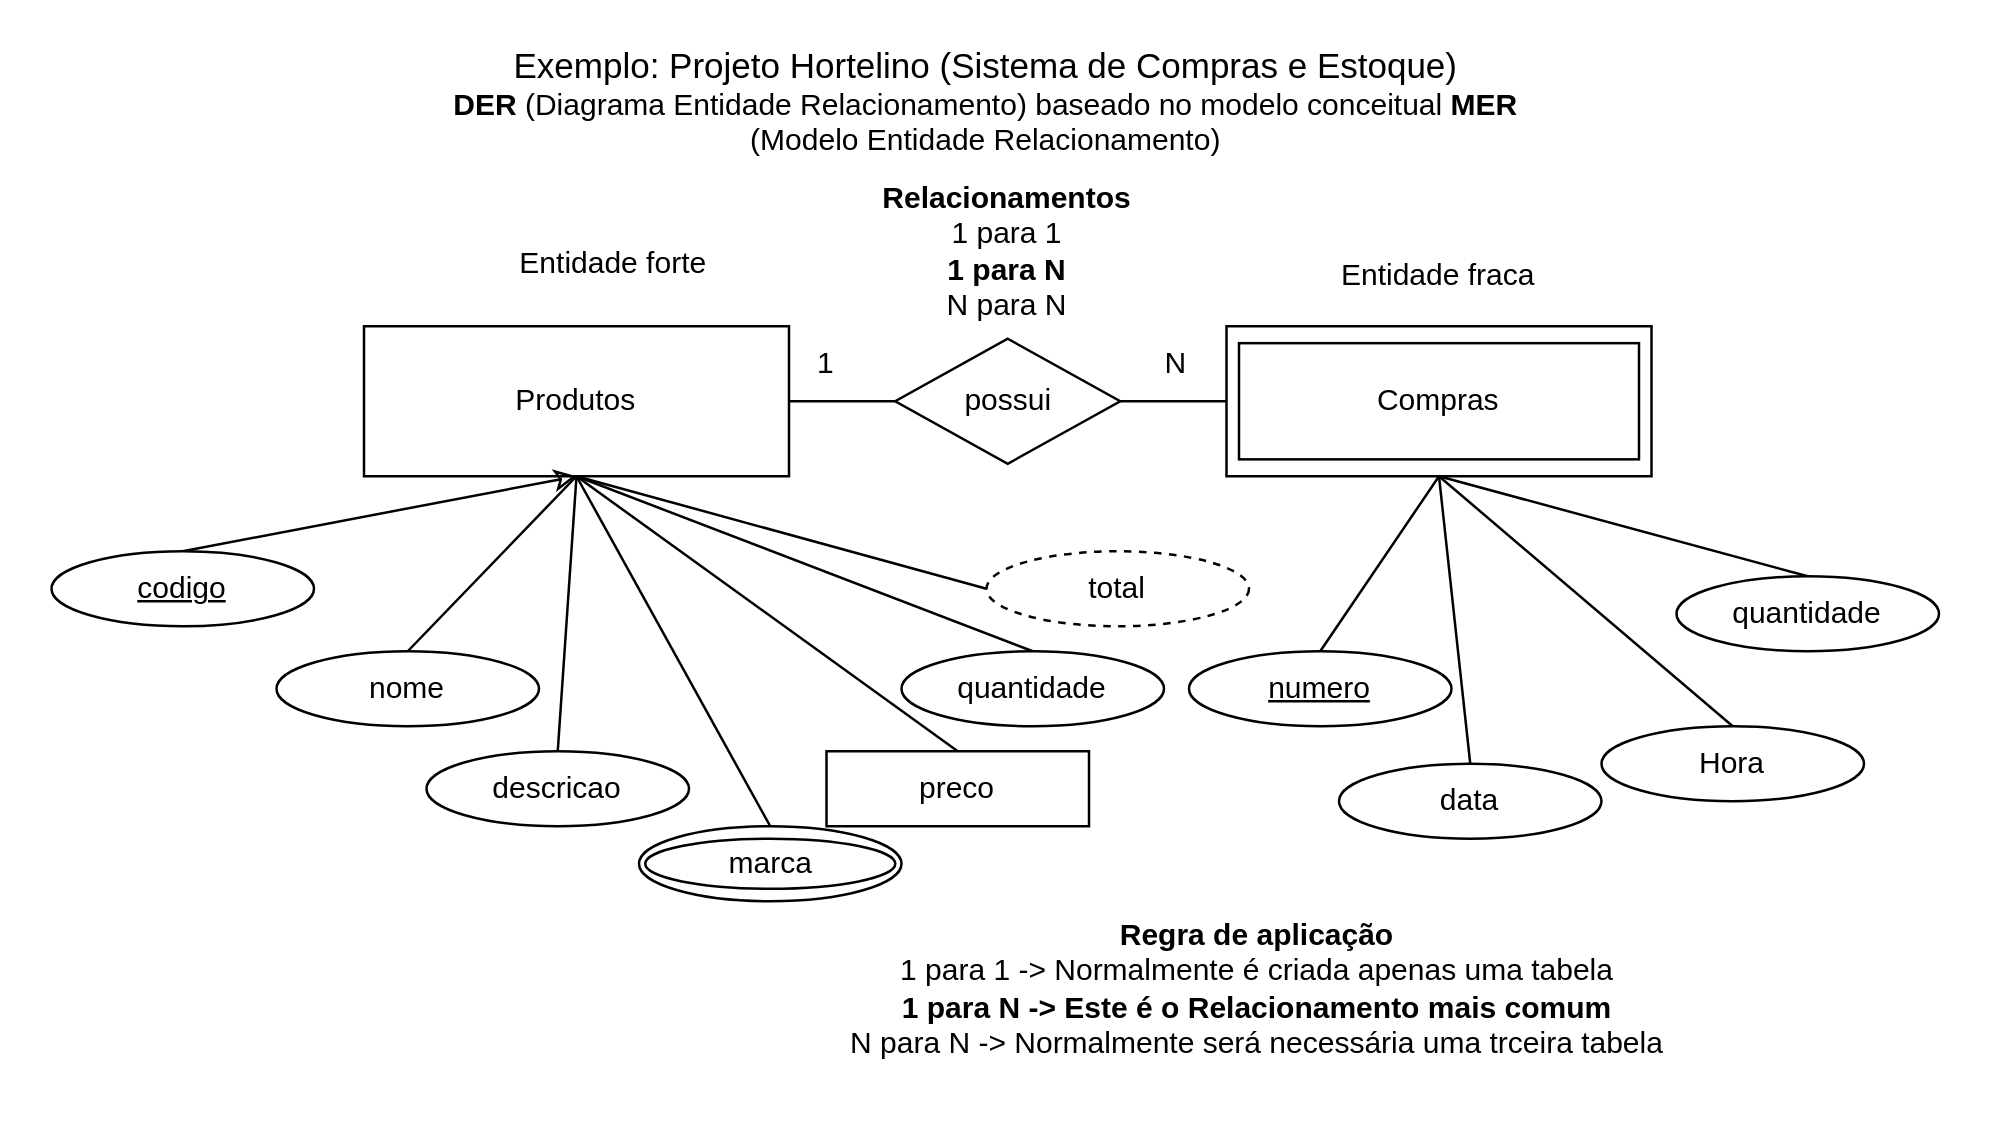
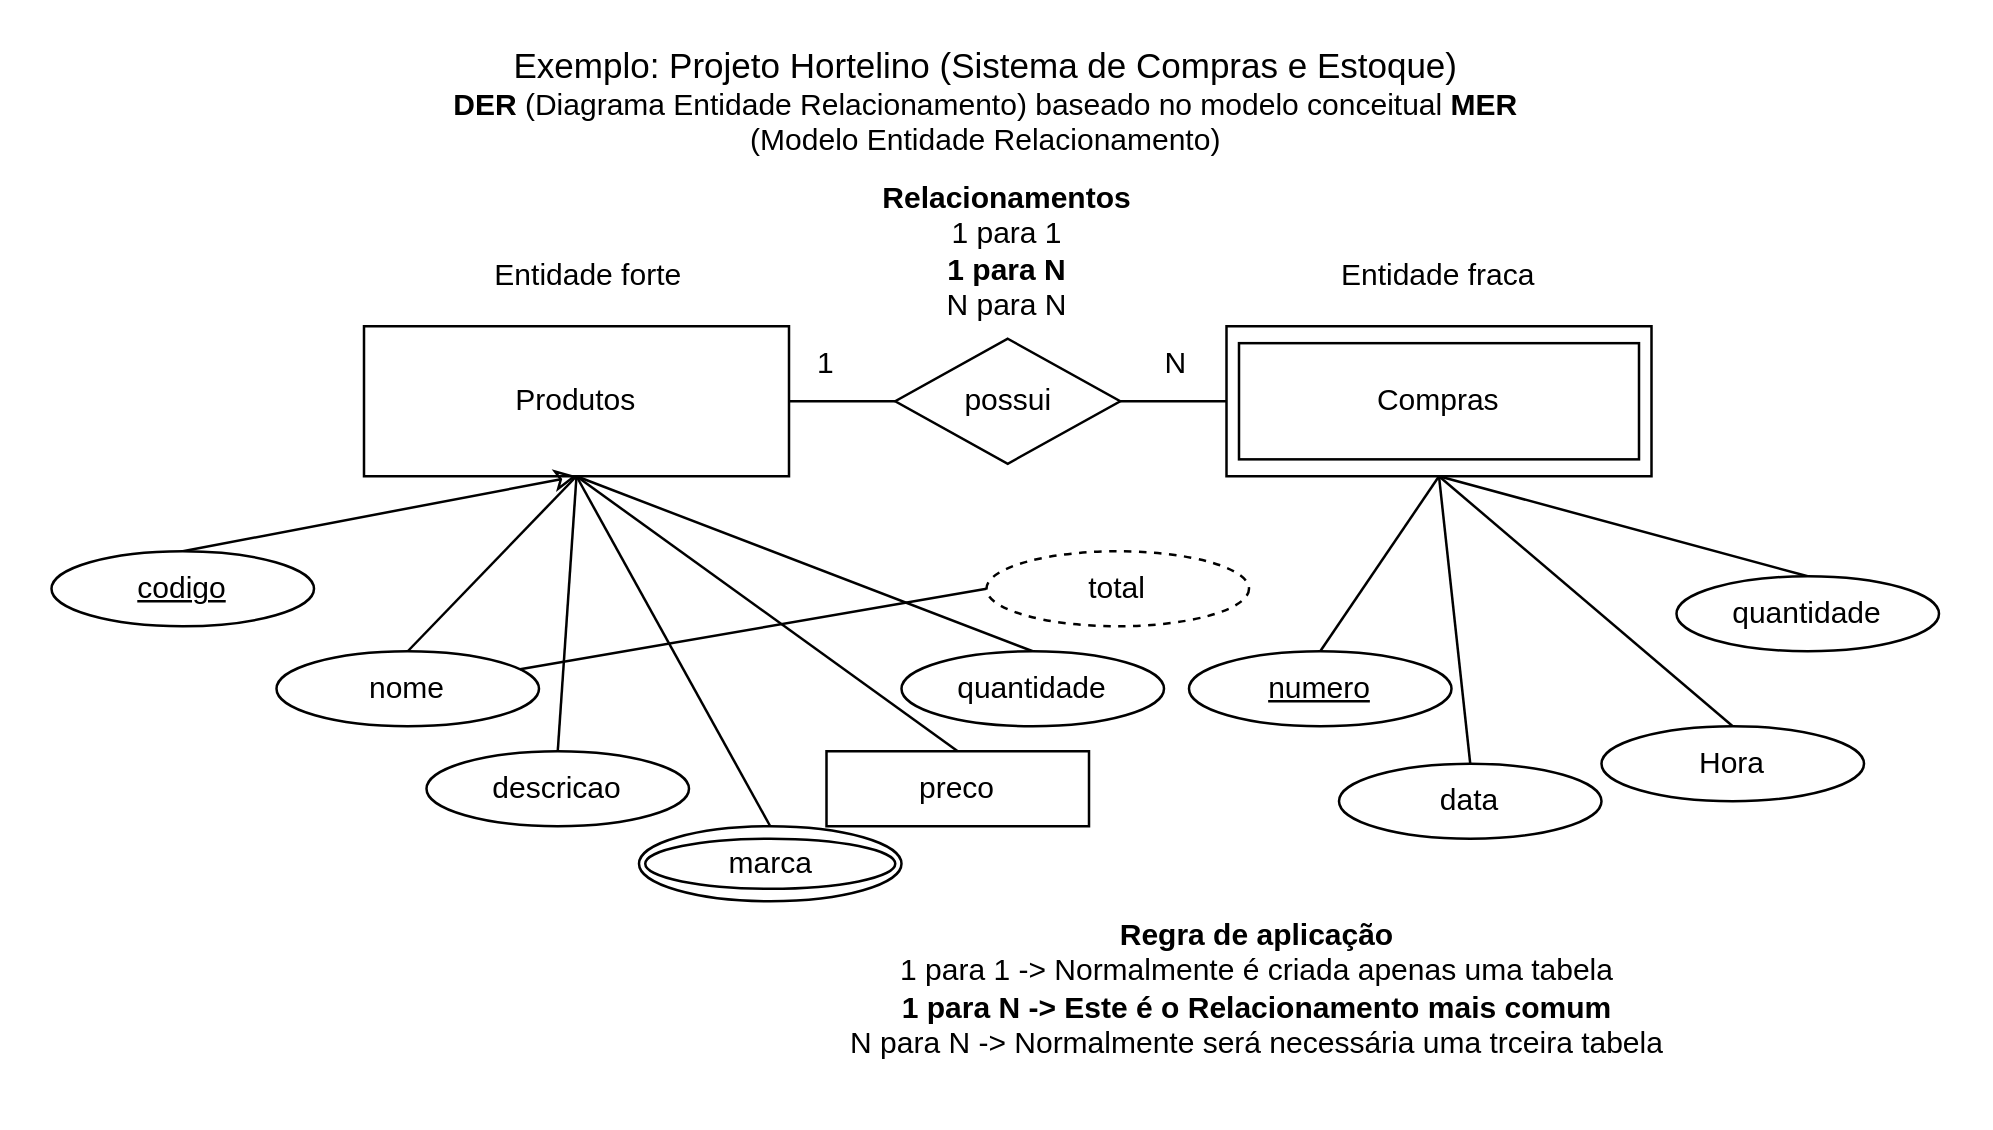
node "Entidade forte": moved (614, 264) -> (589, 276)
edge "Produtos" -- "total": now "nome" -- "total"
